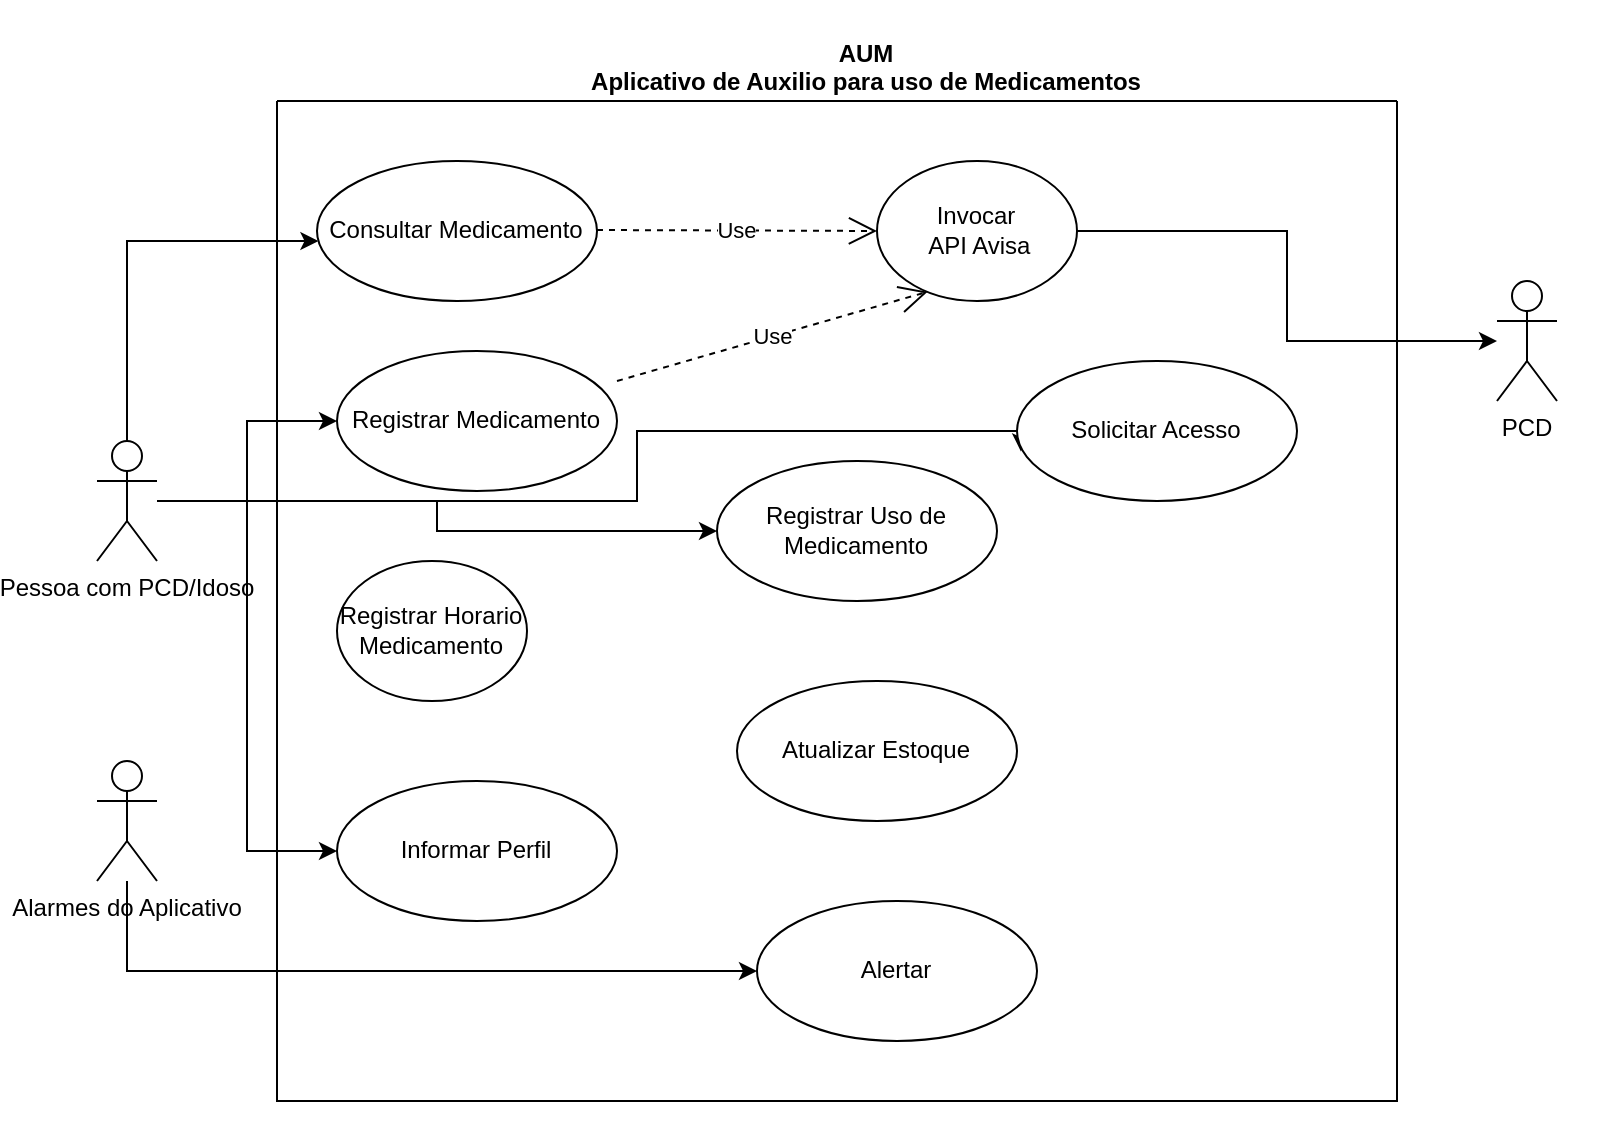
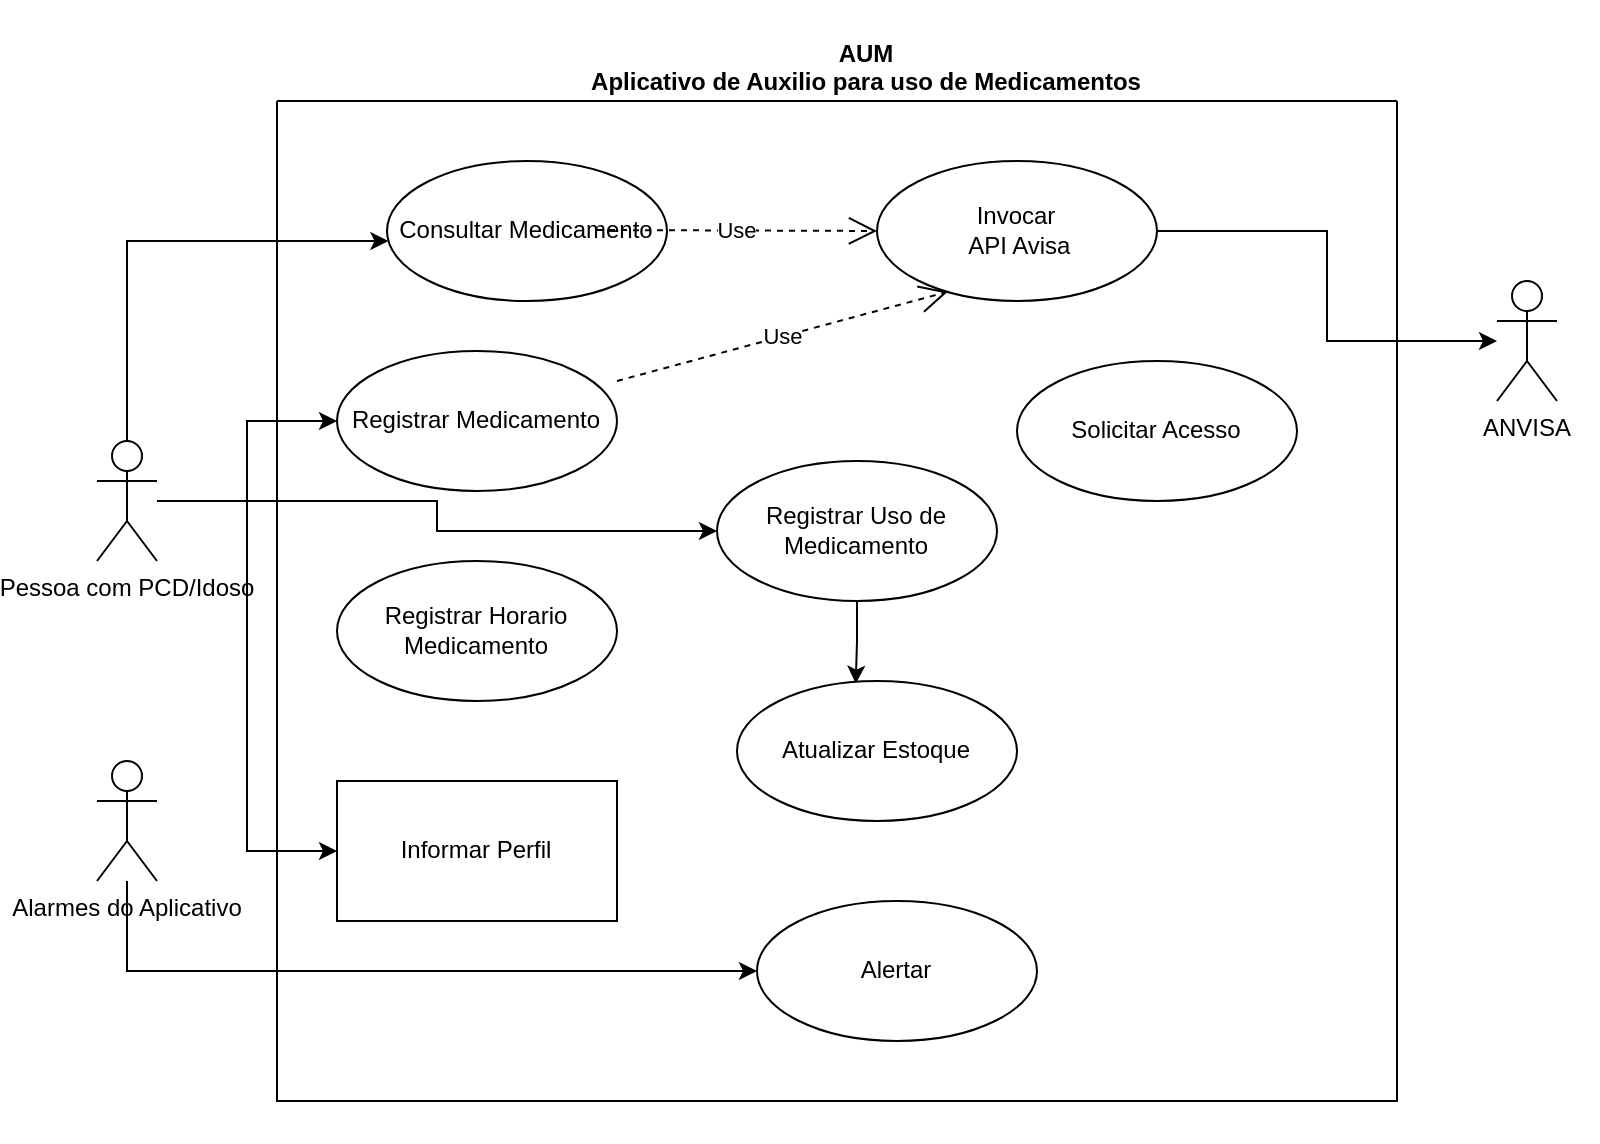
node "Consultar Medicamento": moved (457, 231) -> (527, 231)
node "Invocar API Avisa": size 200x140 -> 280x140
node "PCD": label "PCD" -> "ANVISA"
edge "Pessoa com PCD/Idoso" -> "Solicitar Acesso": removed
node "Registrar Horario Medicamento": size 190x140 -> 280x140
edge "Registrar Uso de Medicamento" -> "Atualizar Estoque": added
node "Informar Perfil": shape ellipse -> rectangle
